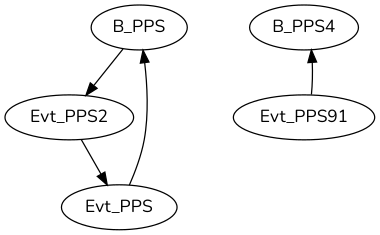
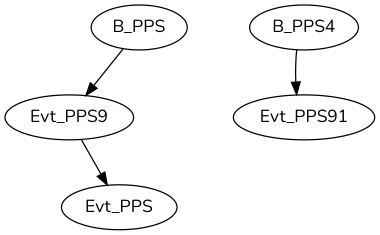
edge "Evt_PPS91" -> "B_PPS4": reversed
node "Evt_PPS2": label "Evt_PPS2" -> "Evt_PPS9"
edge "Evt_PPS" -> "B_PPS": removed
